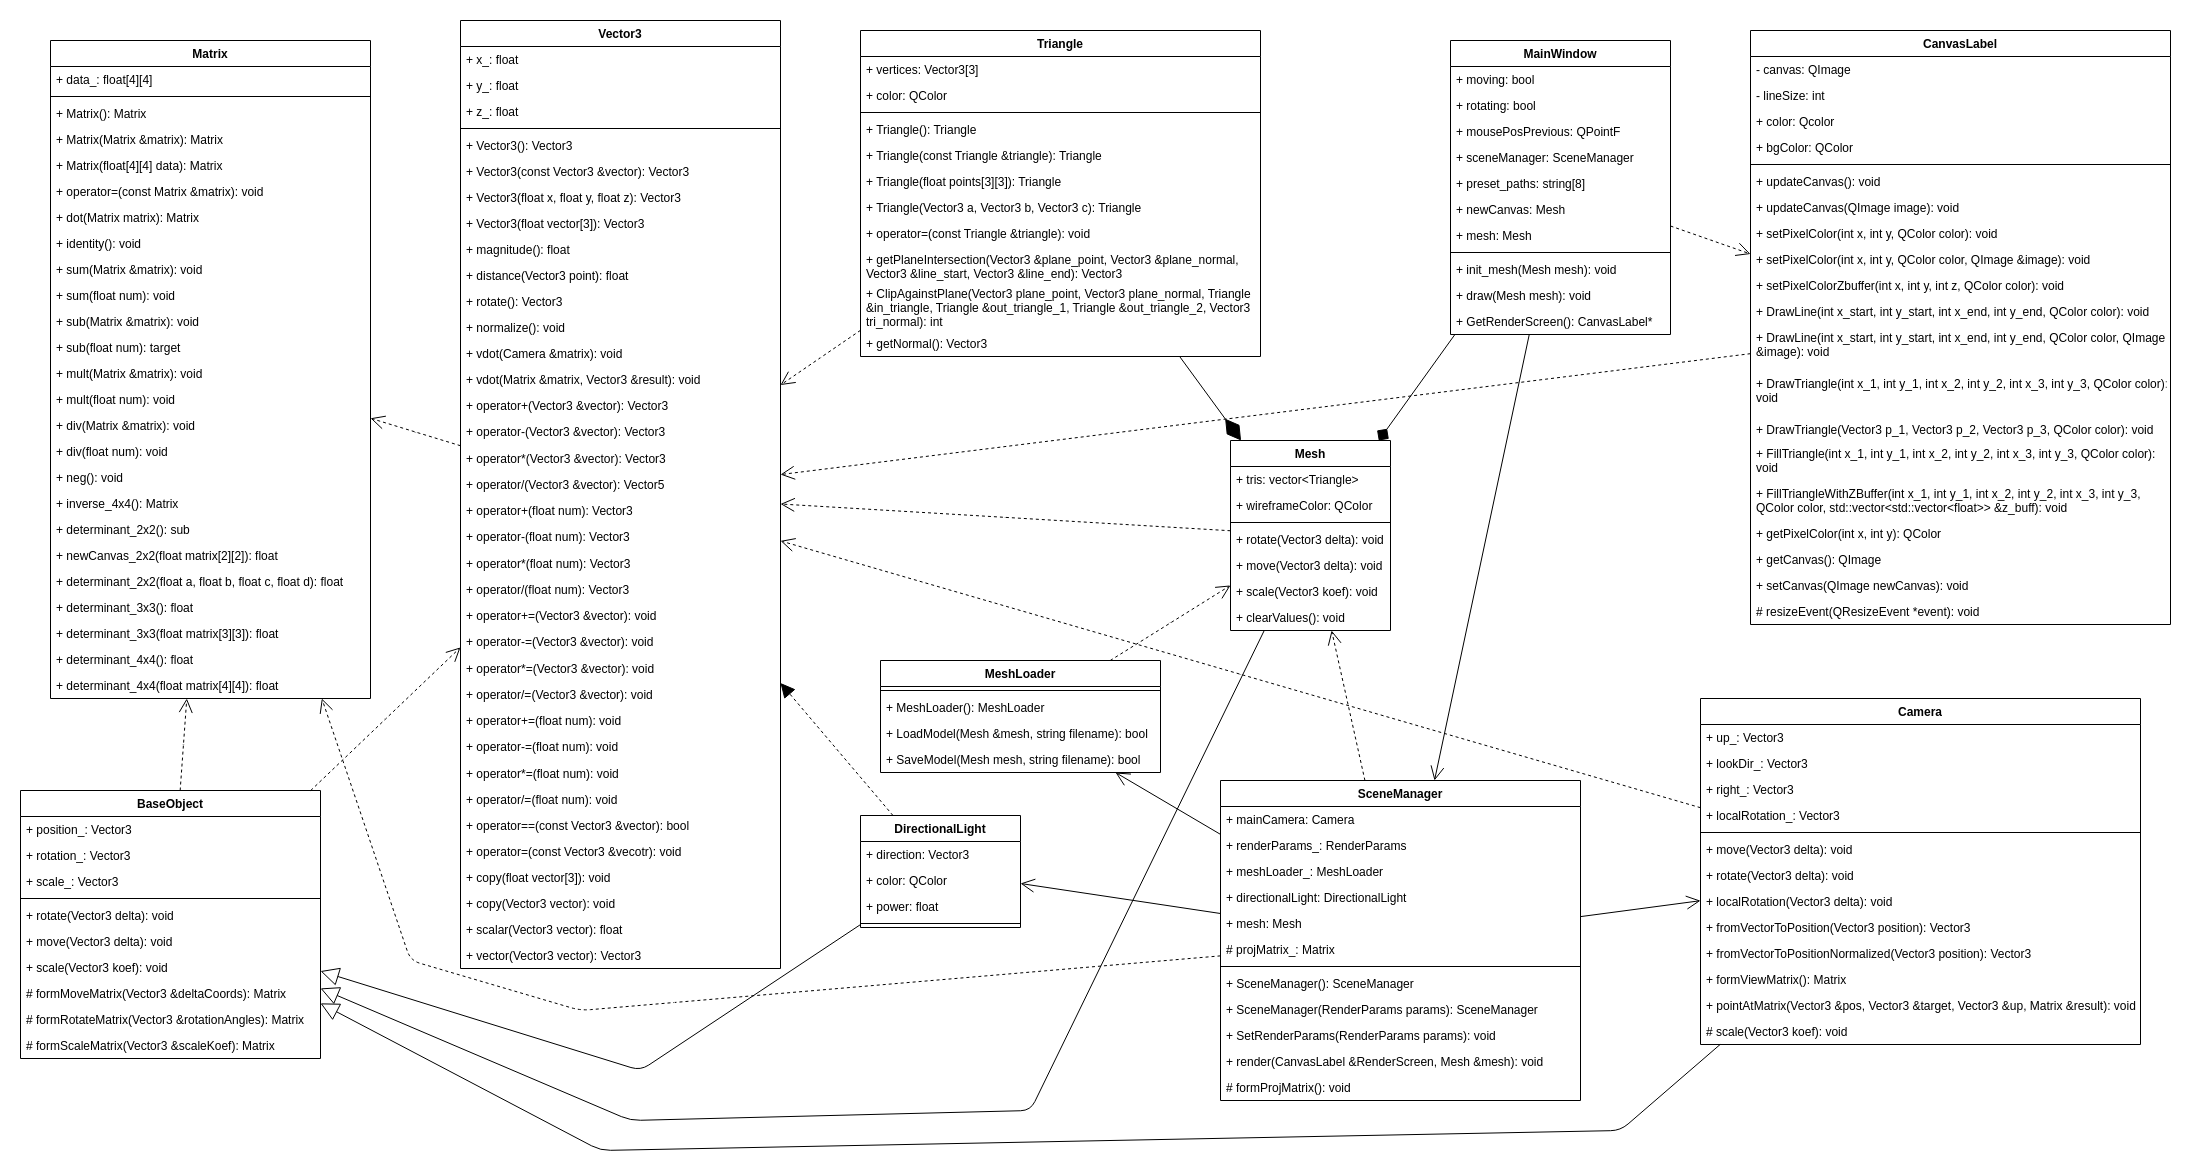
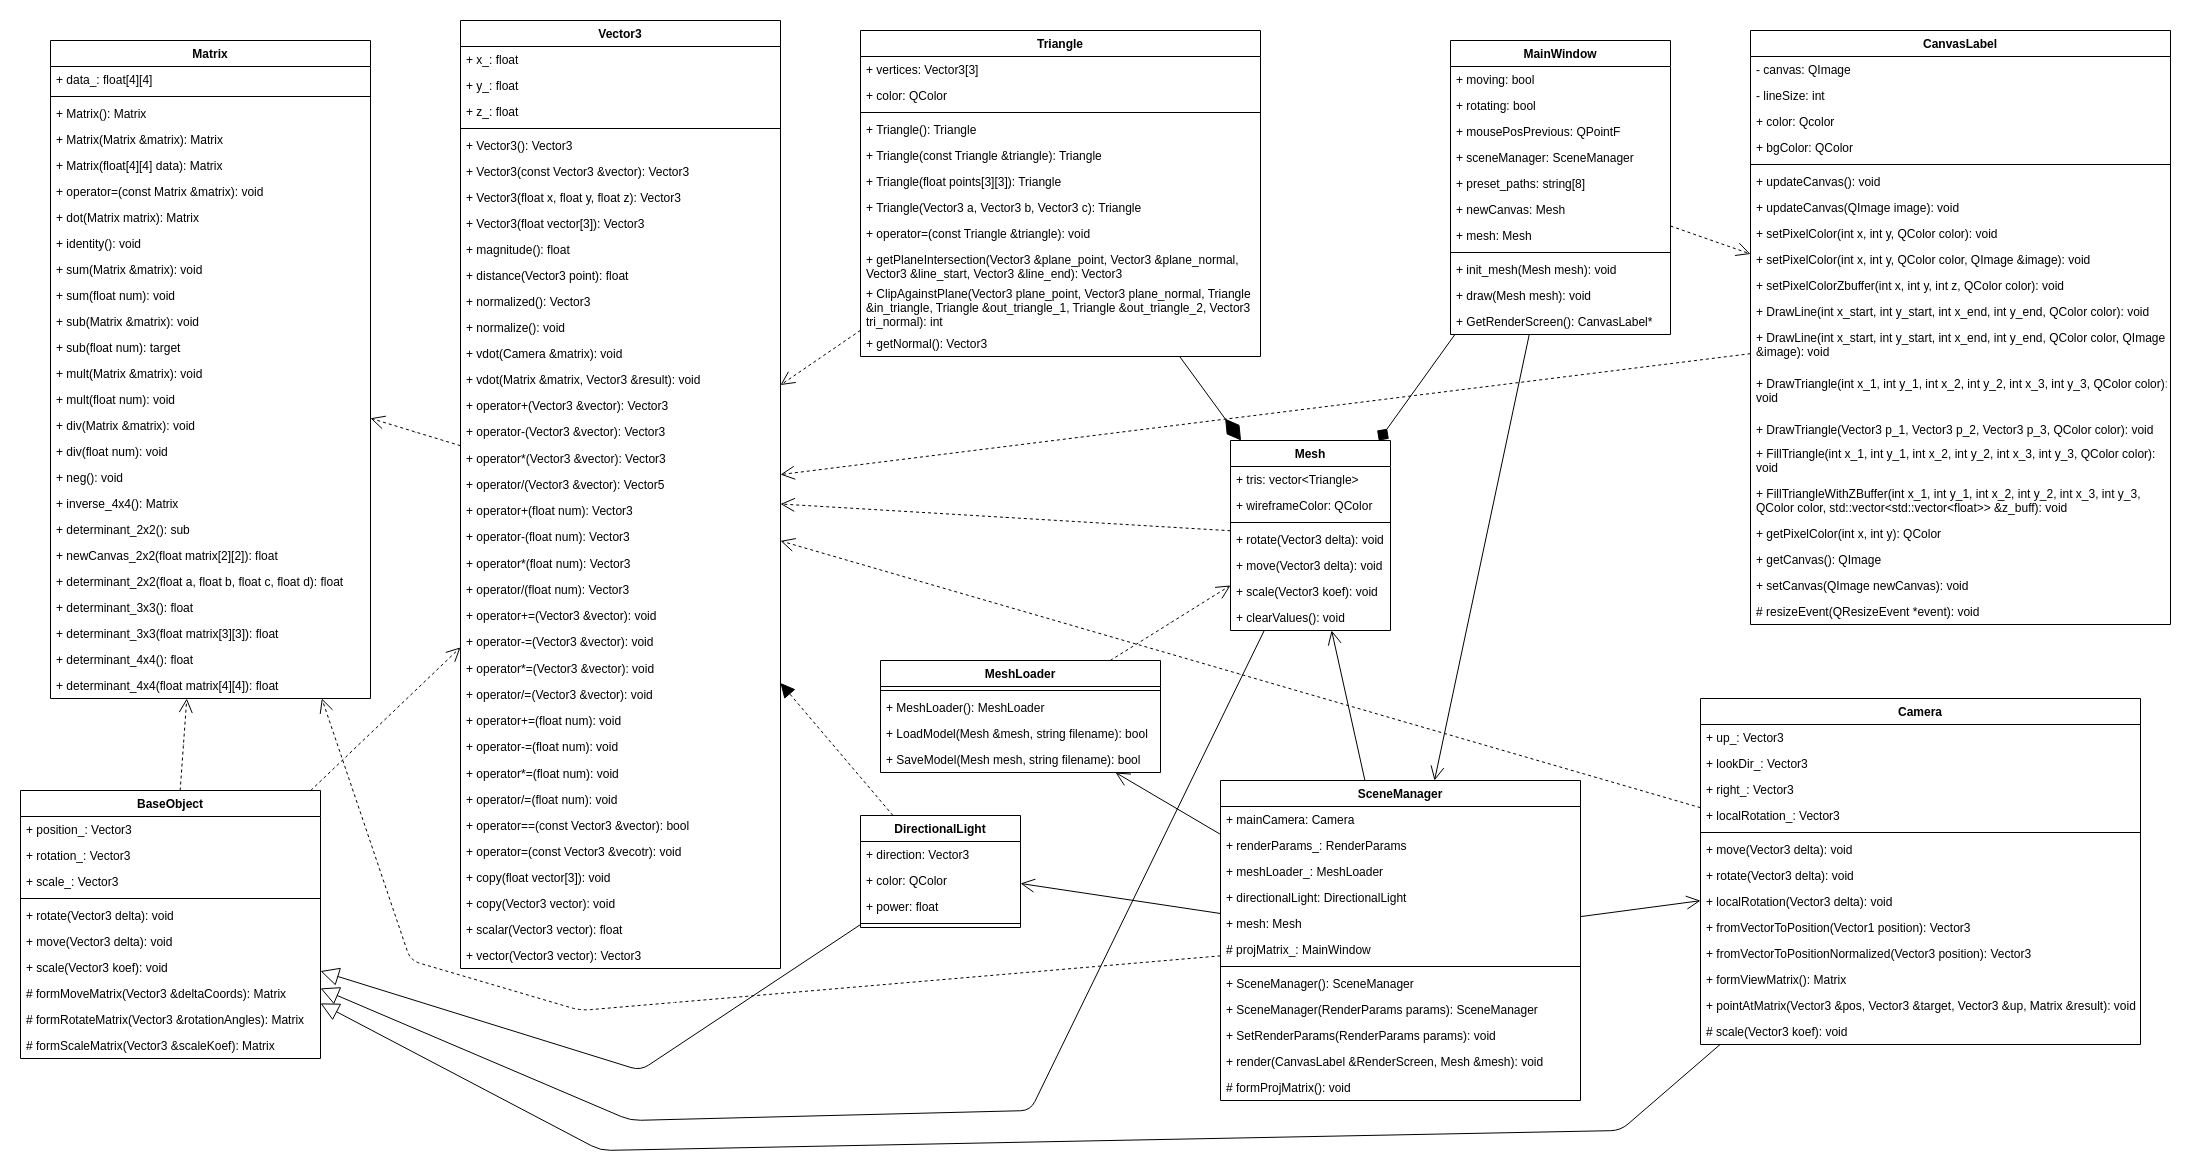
node "+ rotate(): Vector3": label "+ rotate(): Vector3" -> "+ normalized(): Vector3"
edge "SceneManager" -> "Mesh": style dashed -> solid
node "+ fromVectorToPosition(Vector3 position): Vector3": label "+ fromVectorToPosition(Vector3 position): Vector3" -> "+ fromVectorToPosition(Vector1 position): Vector3"
node "# projMatrix_: Matrix": label "# projMatrix_: Matrix" -> "# projMatrix_: MainWindow"
